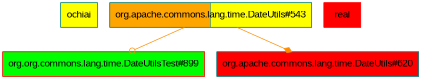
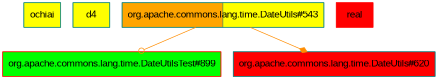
node "d4": added
node "org.org.commons.lang.time.DateUtilsTest#899": label "org.org.commons.lang.time.DateUtilsTest#899" -> "org.apache.commons.lang.time.DateUtilsTest#899"
